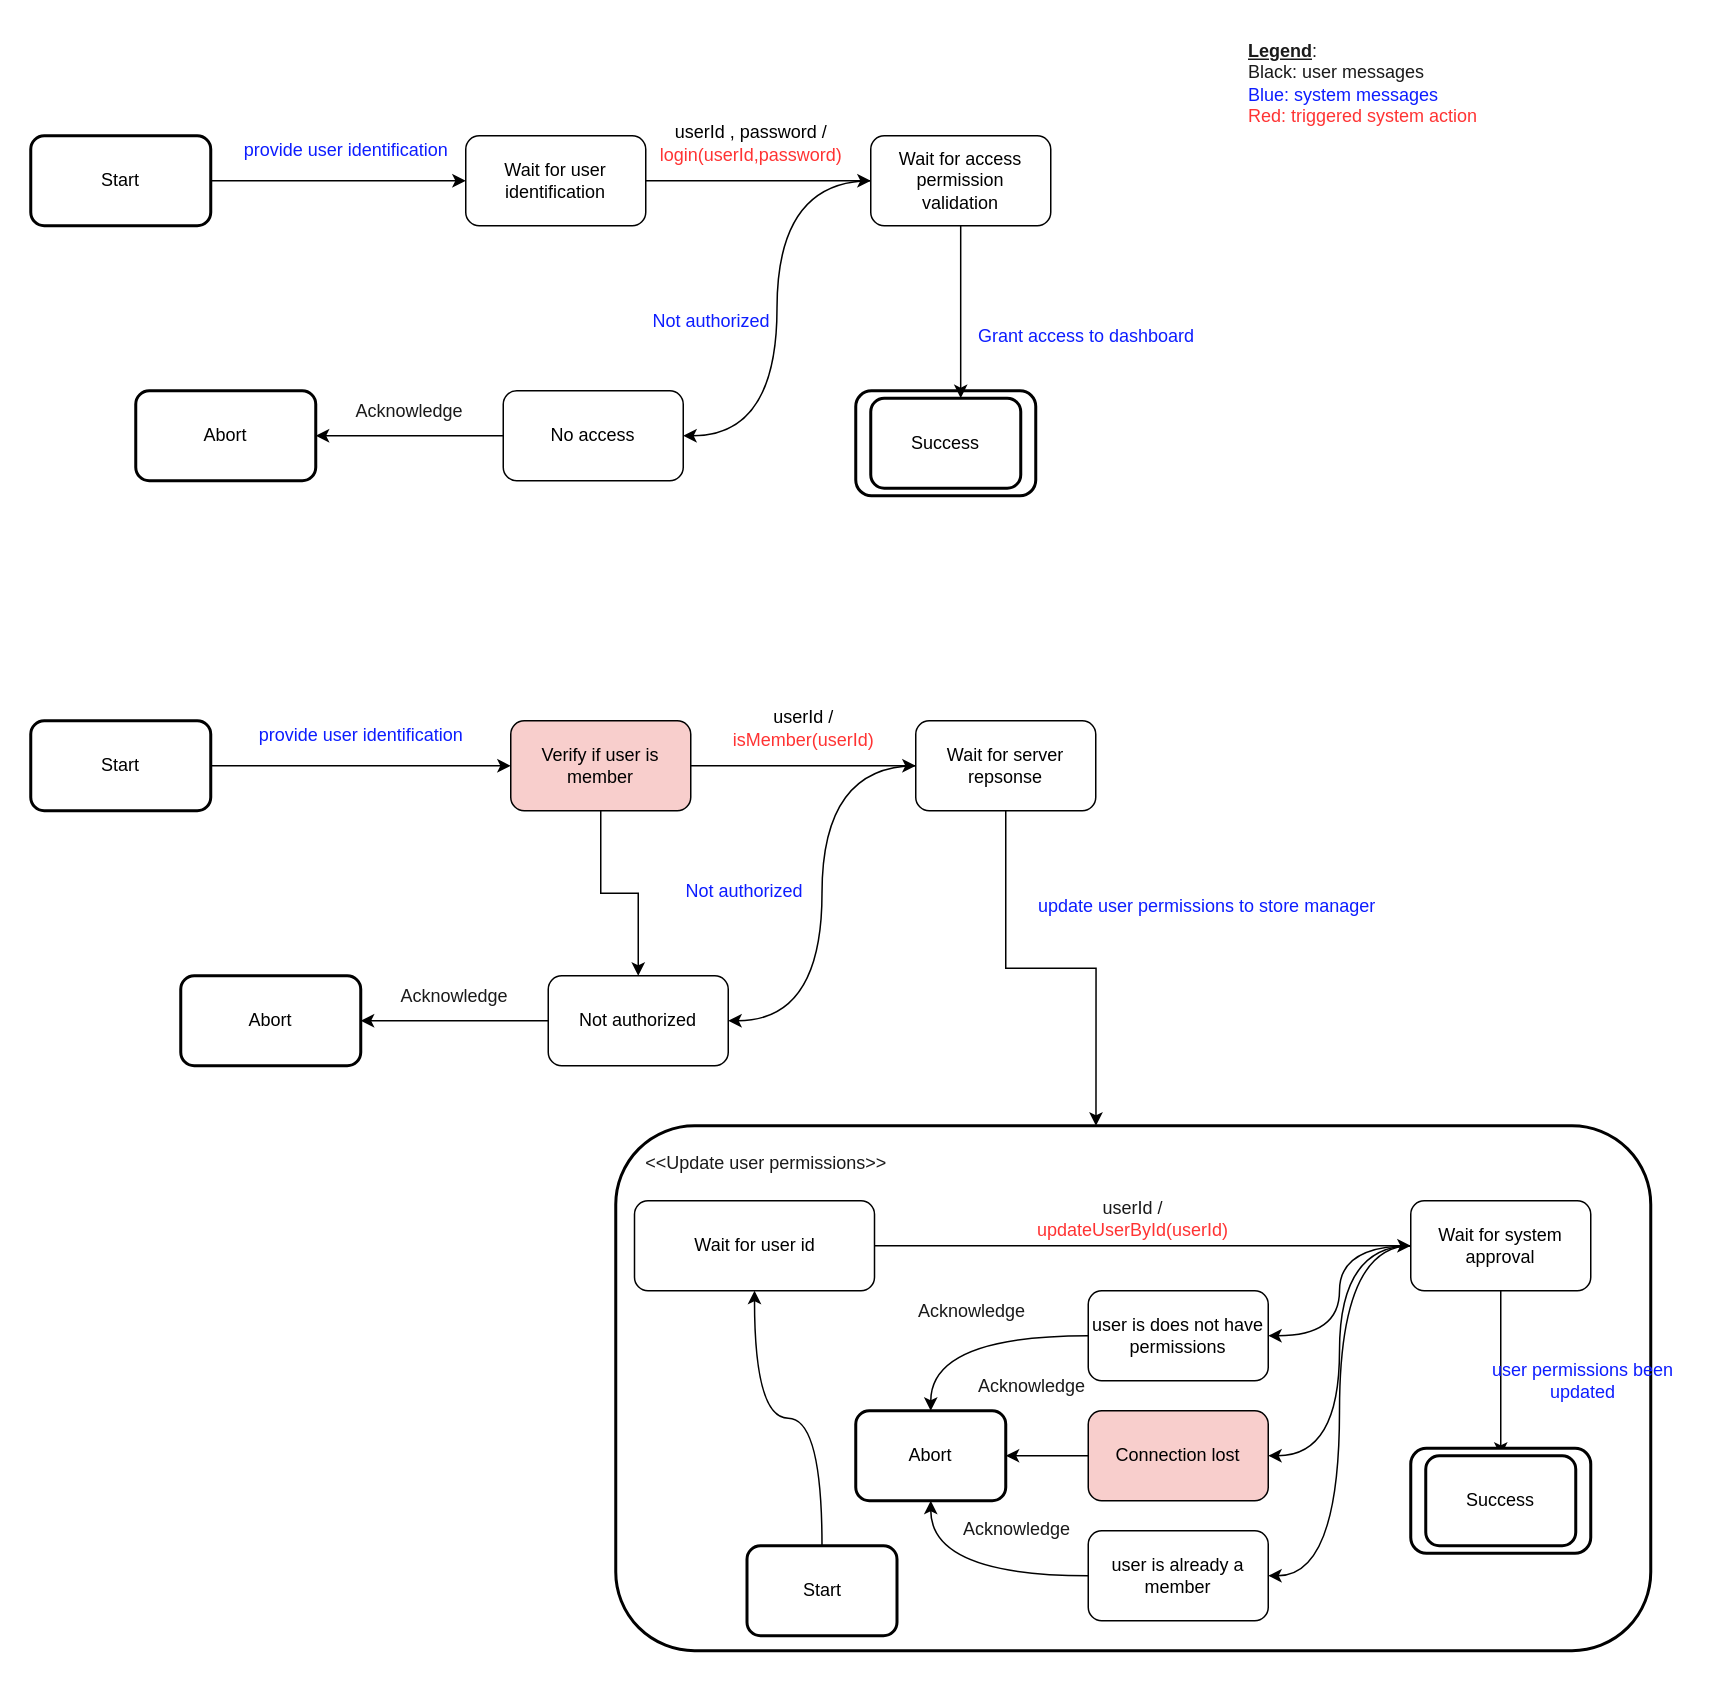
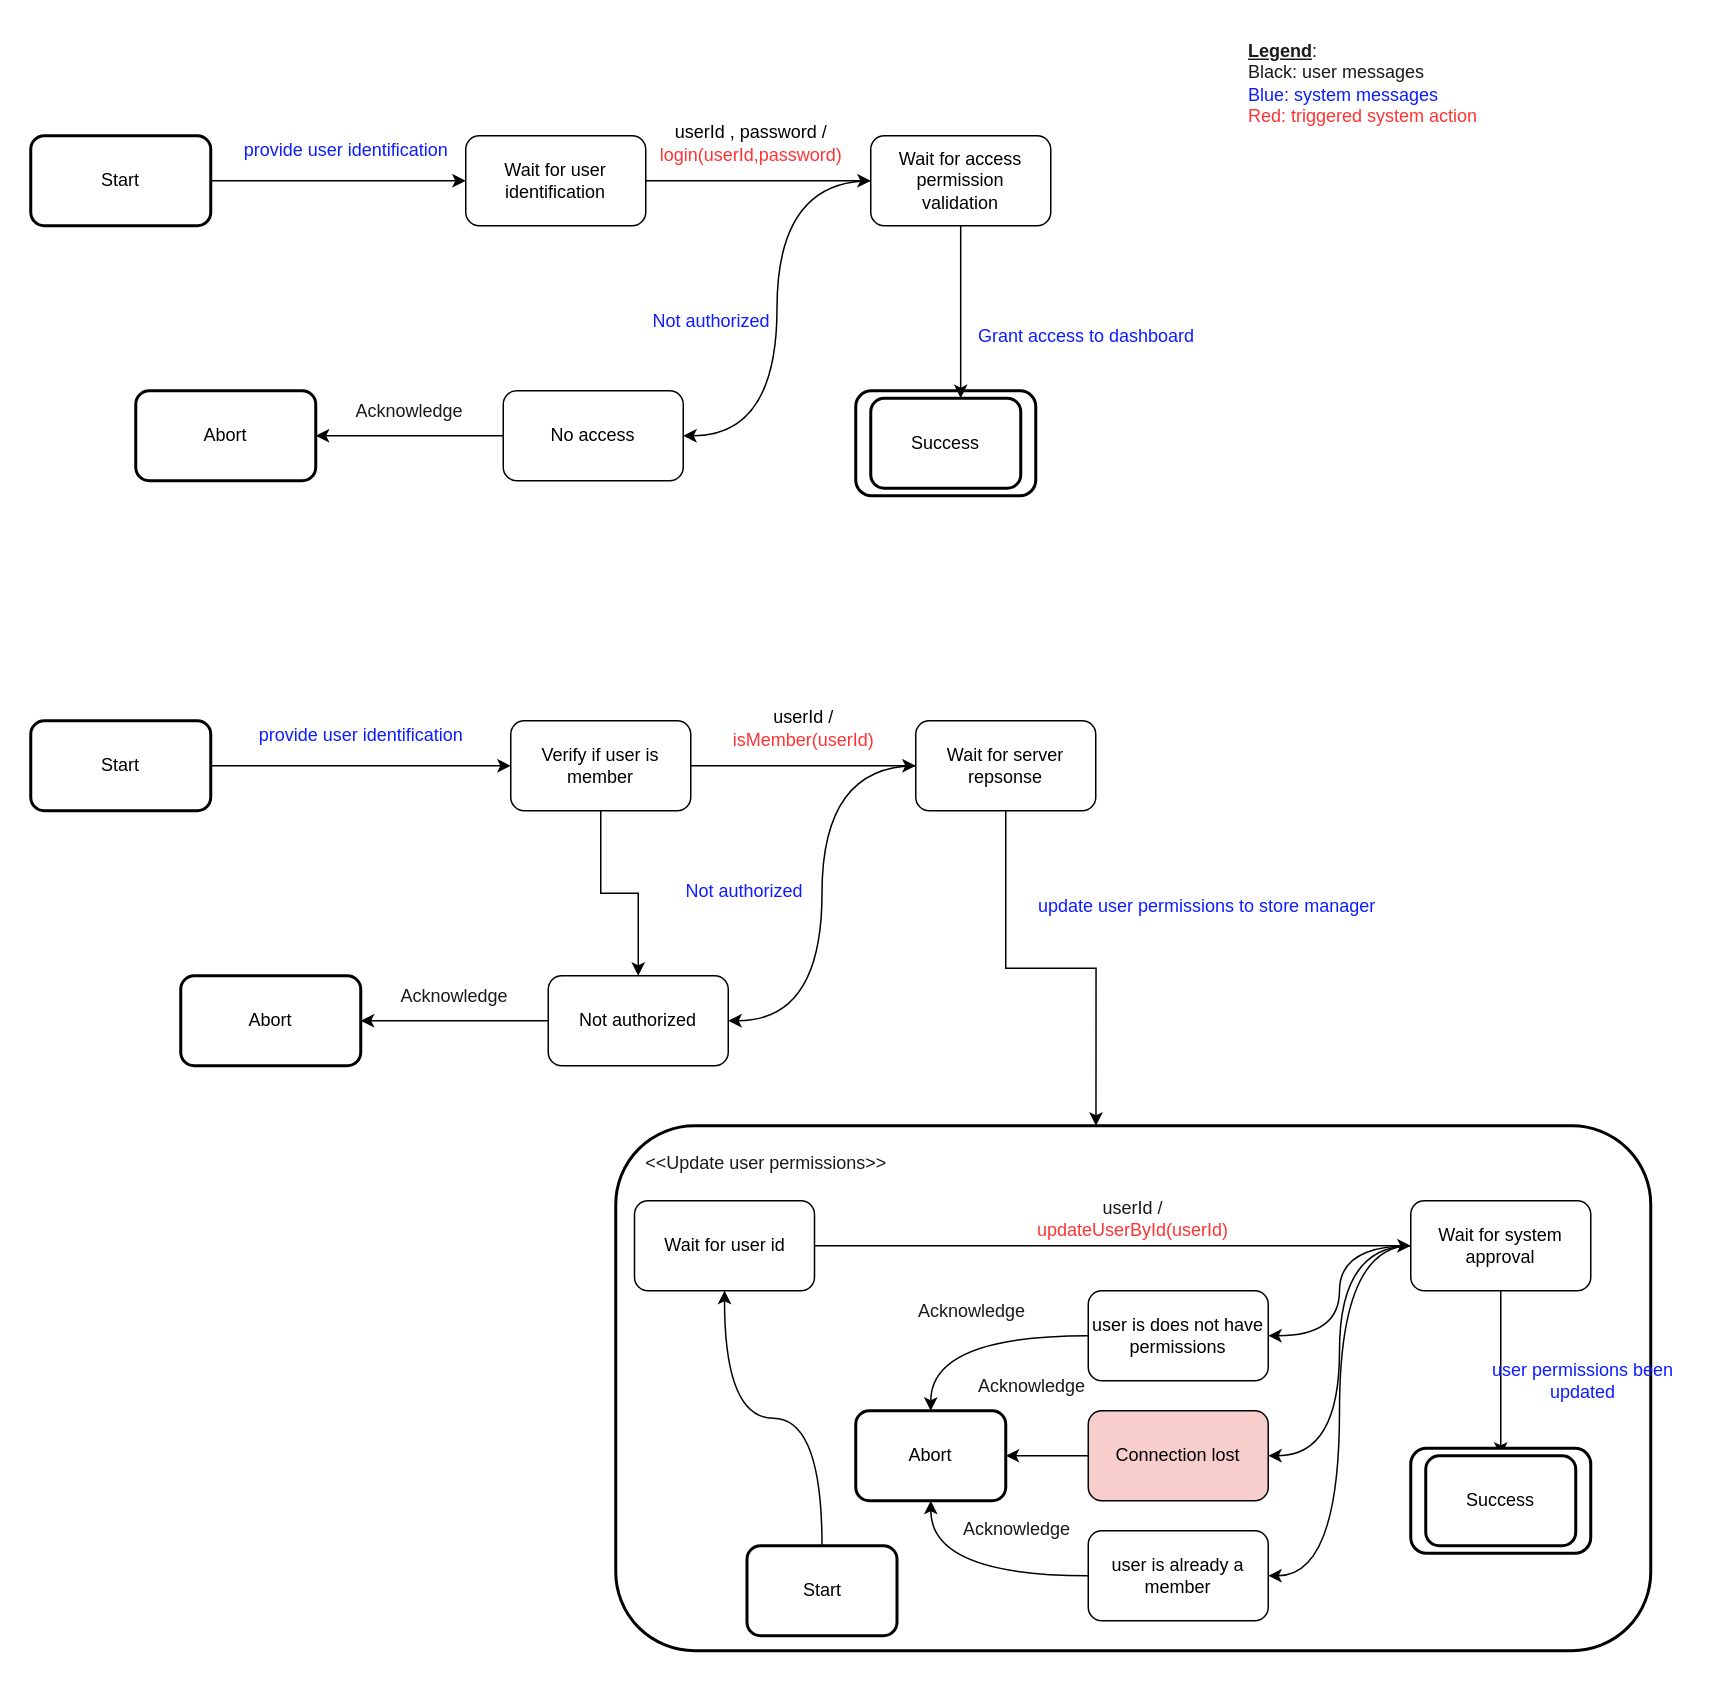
node "Verify if user is member": fillcolor #f8cecc -> #ffffff
node "Wait for user id": size 240x90 -> 180x90
